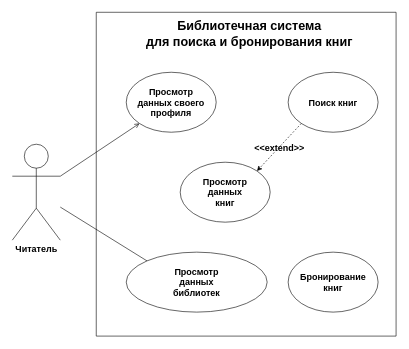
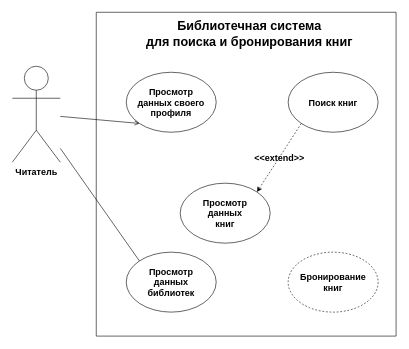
node "Читатель": moved (36, 192) -> (36, 114)
node "Просмотр данных книг": moved (225, 192) -> (225, 213)
node "Просмотр данных библиотек": size 141x60 -> 90x60
node "Бронирование книг": style solid -> dashed
